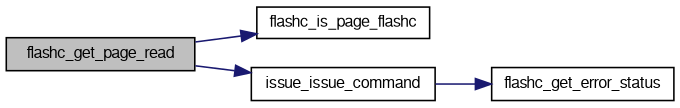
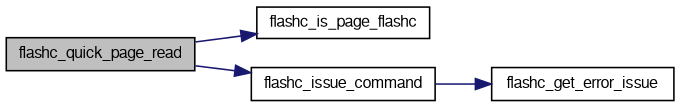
node "flashc_get_page_read": label "flashc_get_page_read" -> "flashc_quick_page_read"
node "issue_issue_command": label "issue_issue_command" -> "flashc_issue_command"
node "flashc_get_error_status": label "flashc_get_error_status" -> "flashc_get_error_issue"
